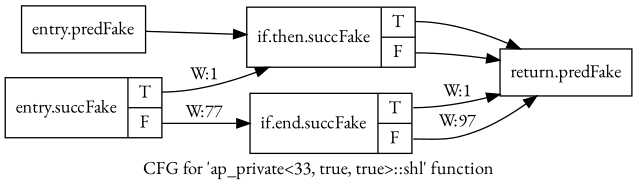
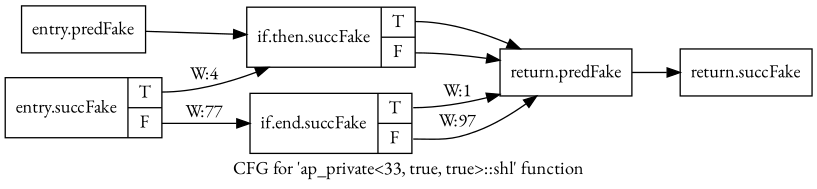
node "return.succFake": added
edge "entry.succFake" -> "if.then.succFake": label "W:1" -> "W:4"
